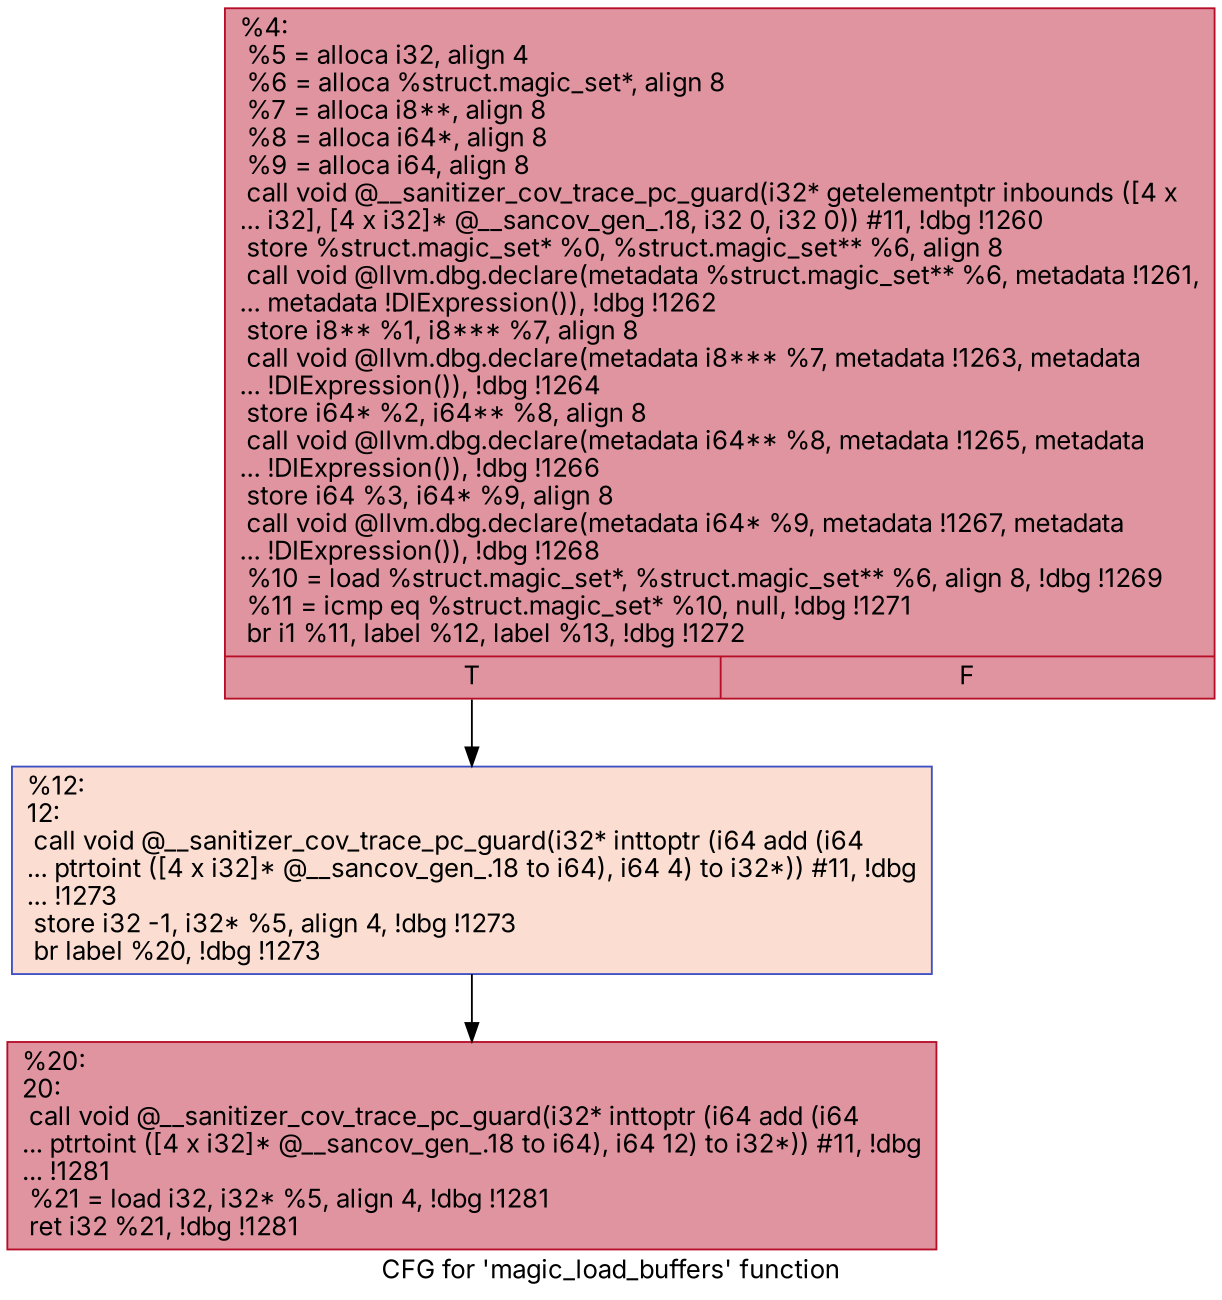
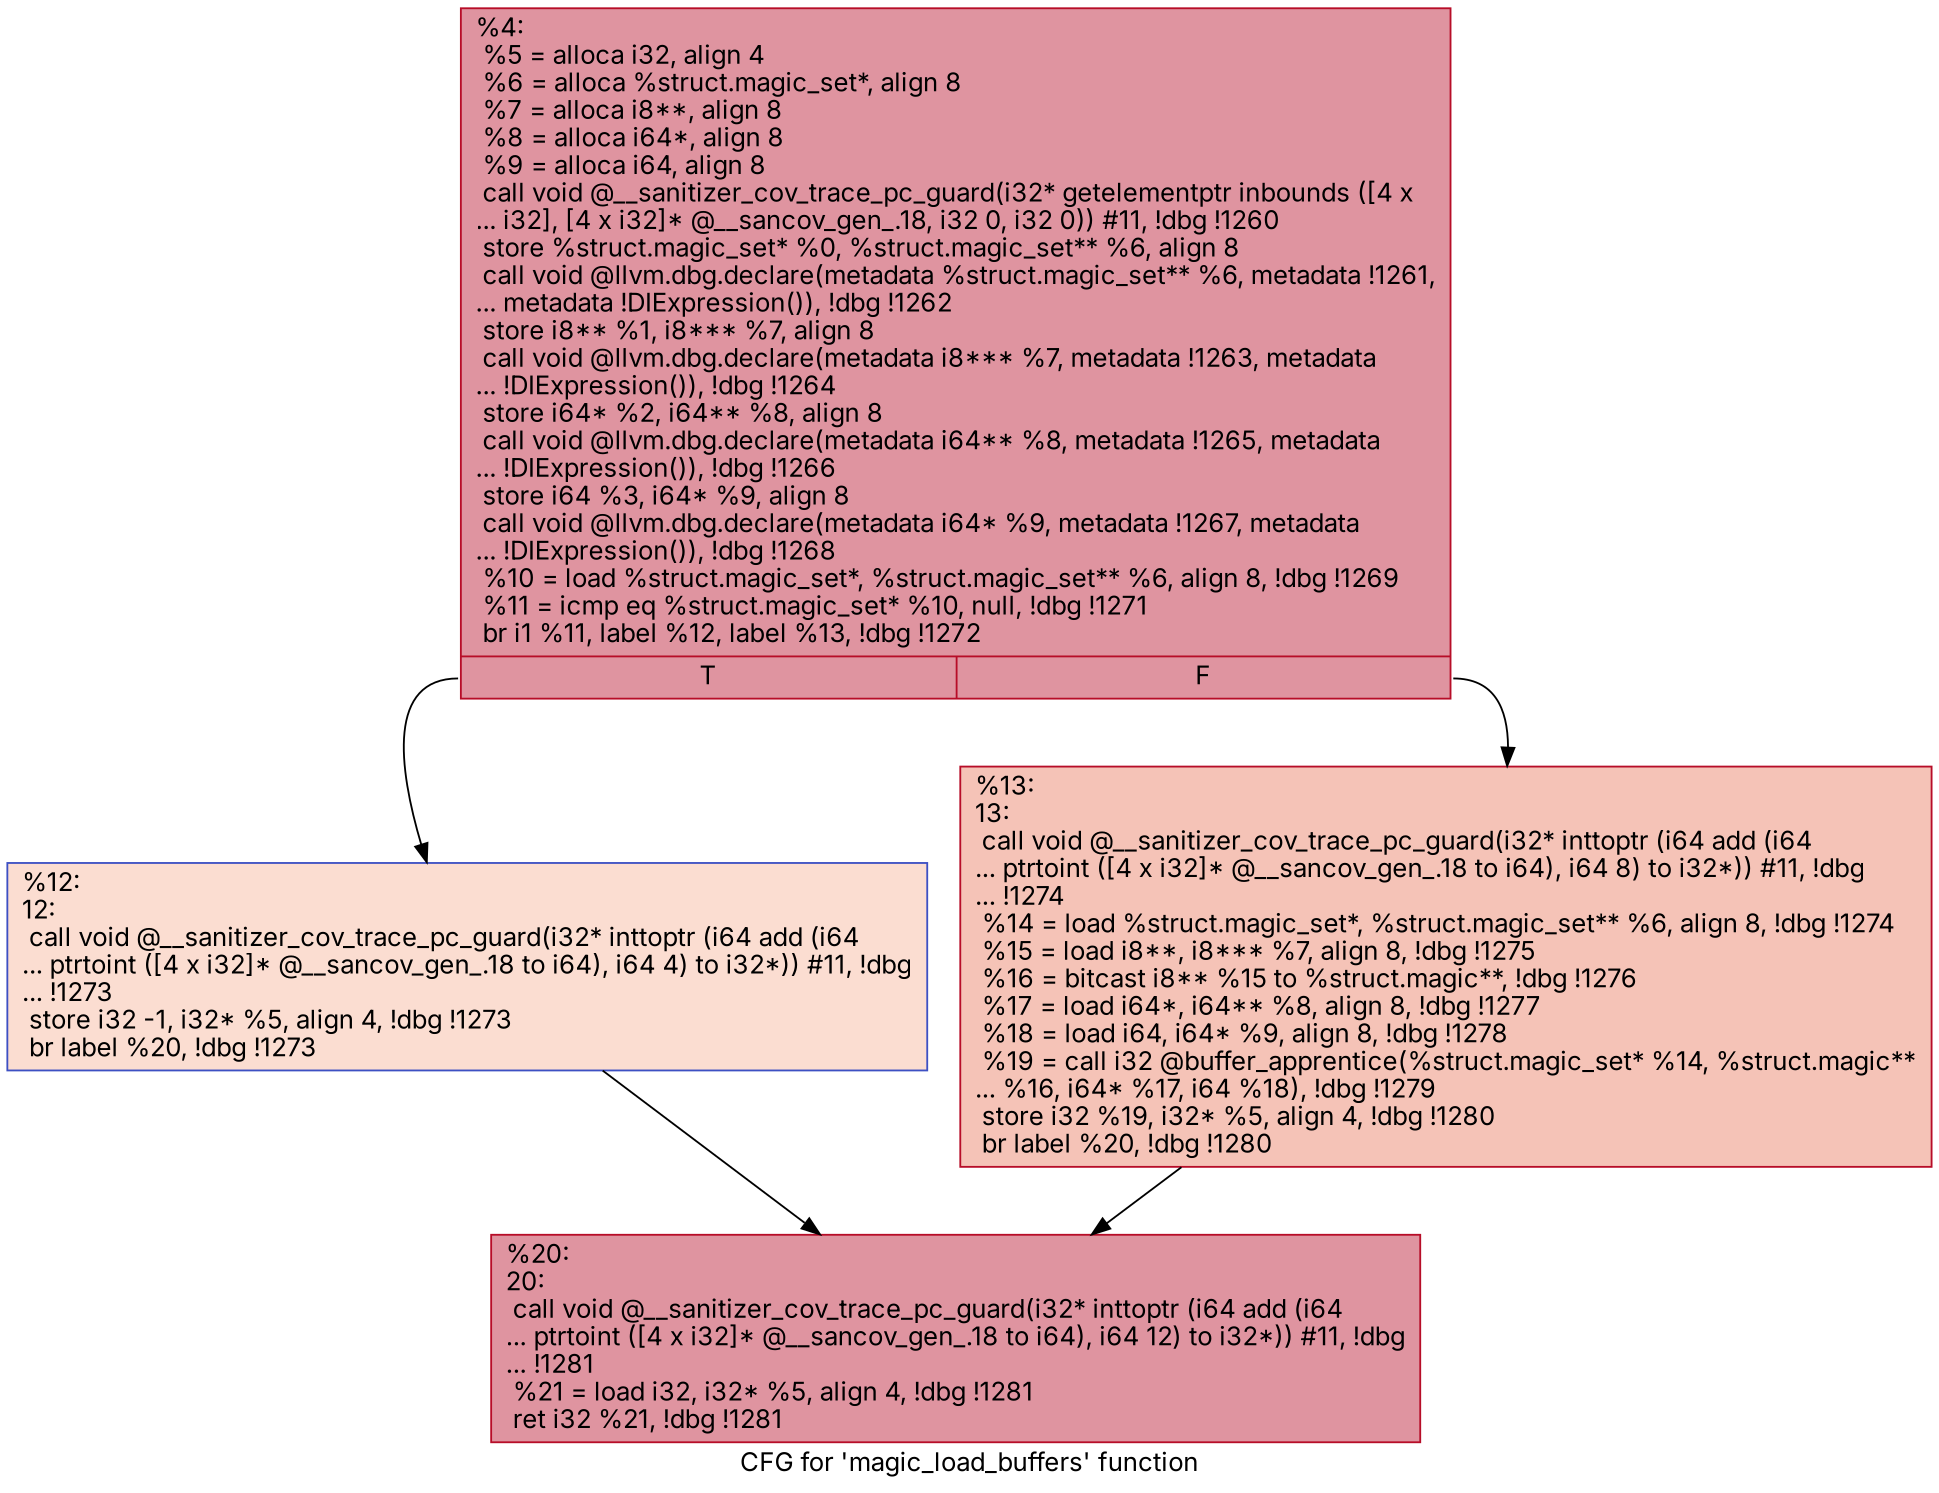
node "%13:": added
